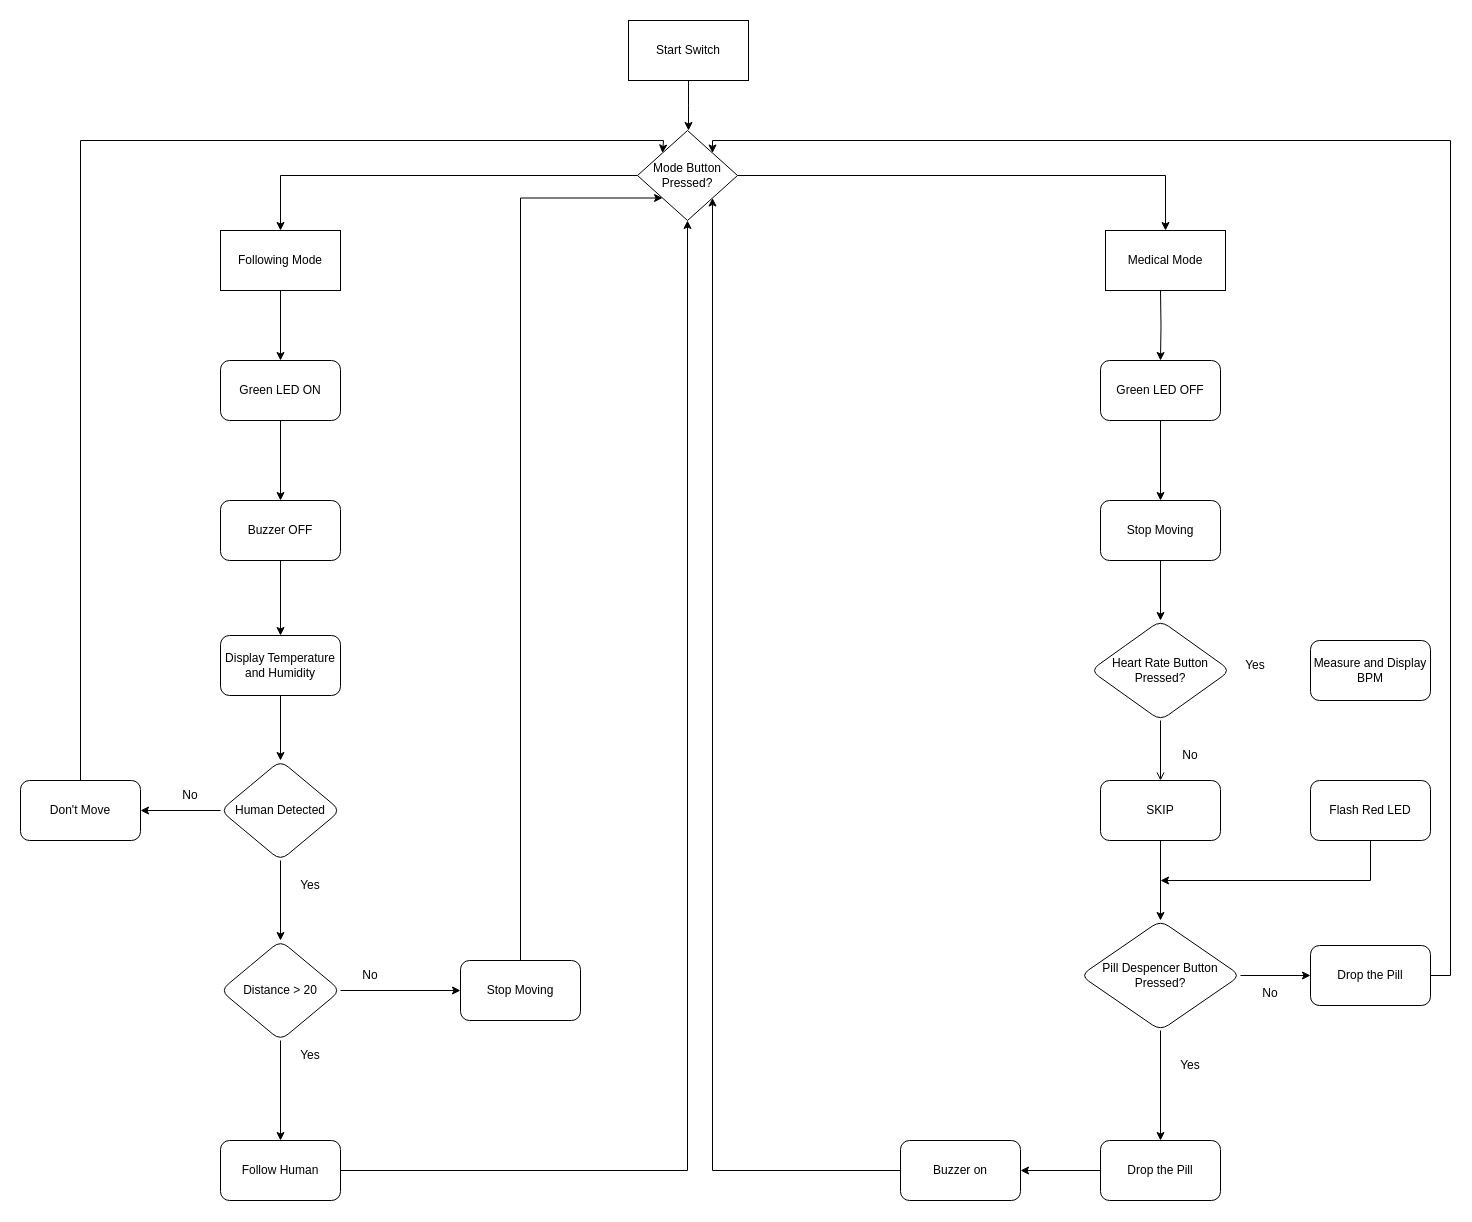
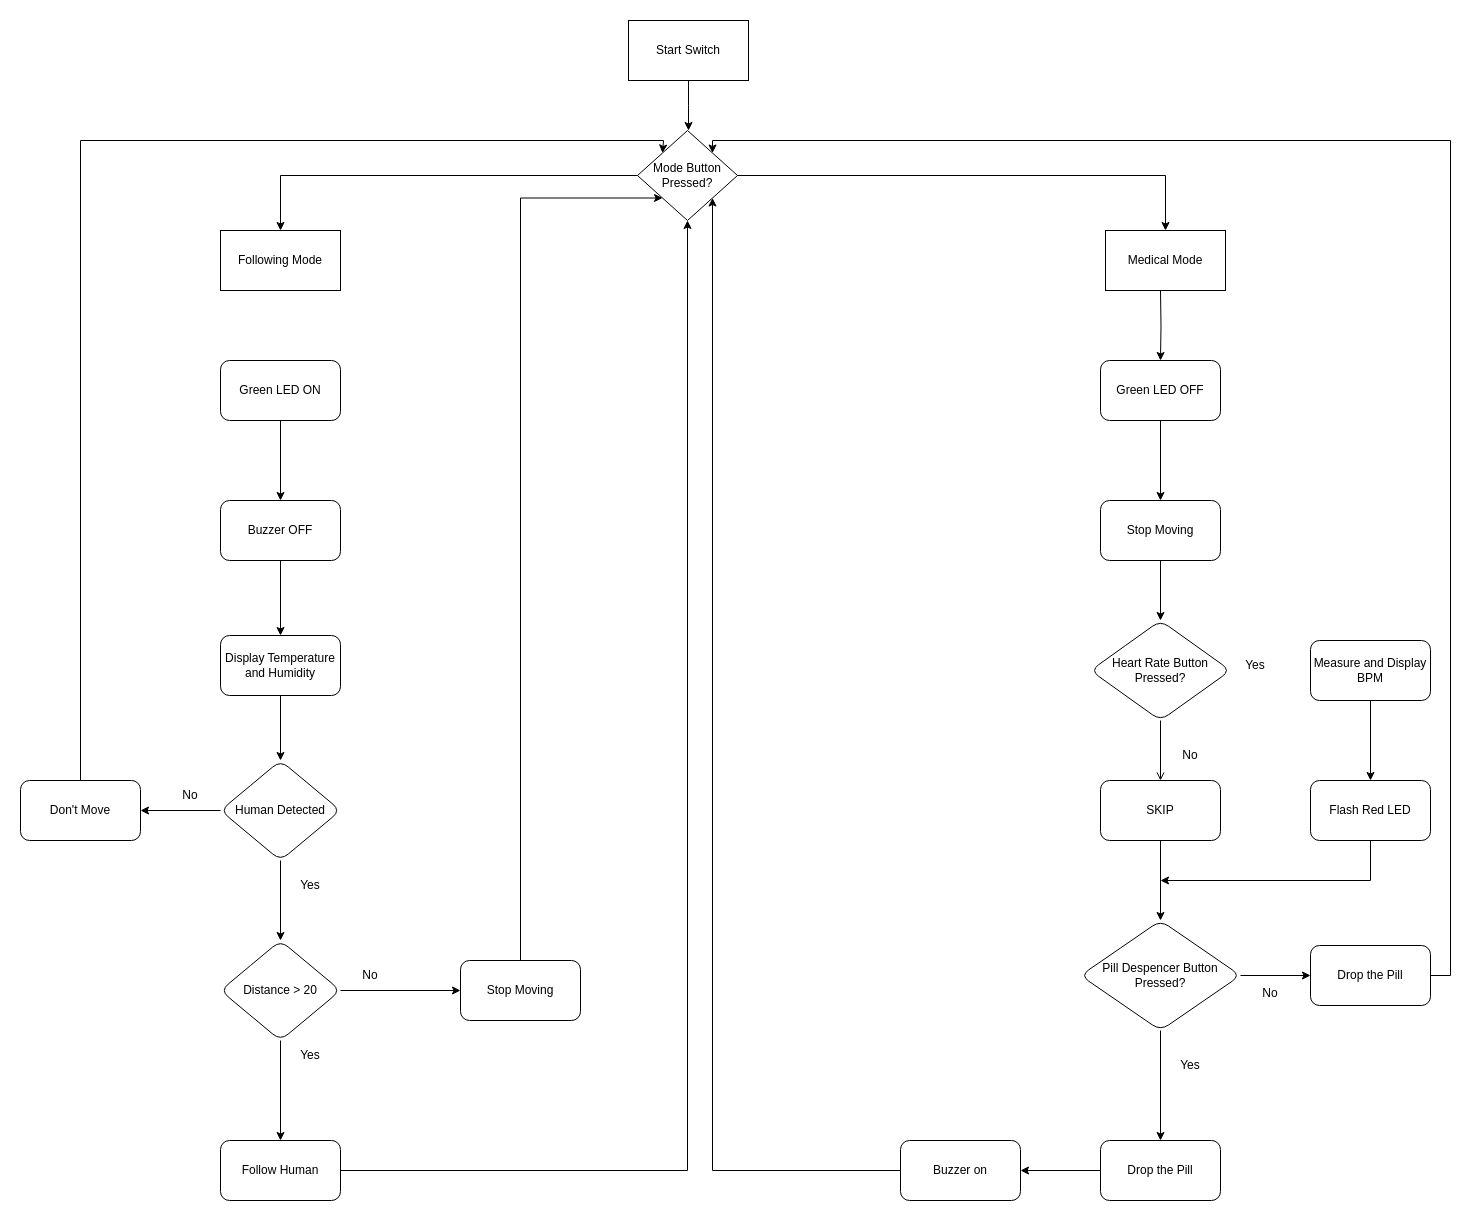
edge "Following Mode" -> "Green LED ON": removed
edge "Measure and Display BPM" -> "Flash Red LED": added
